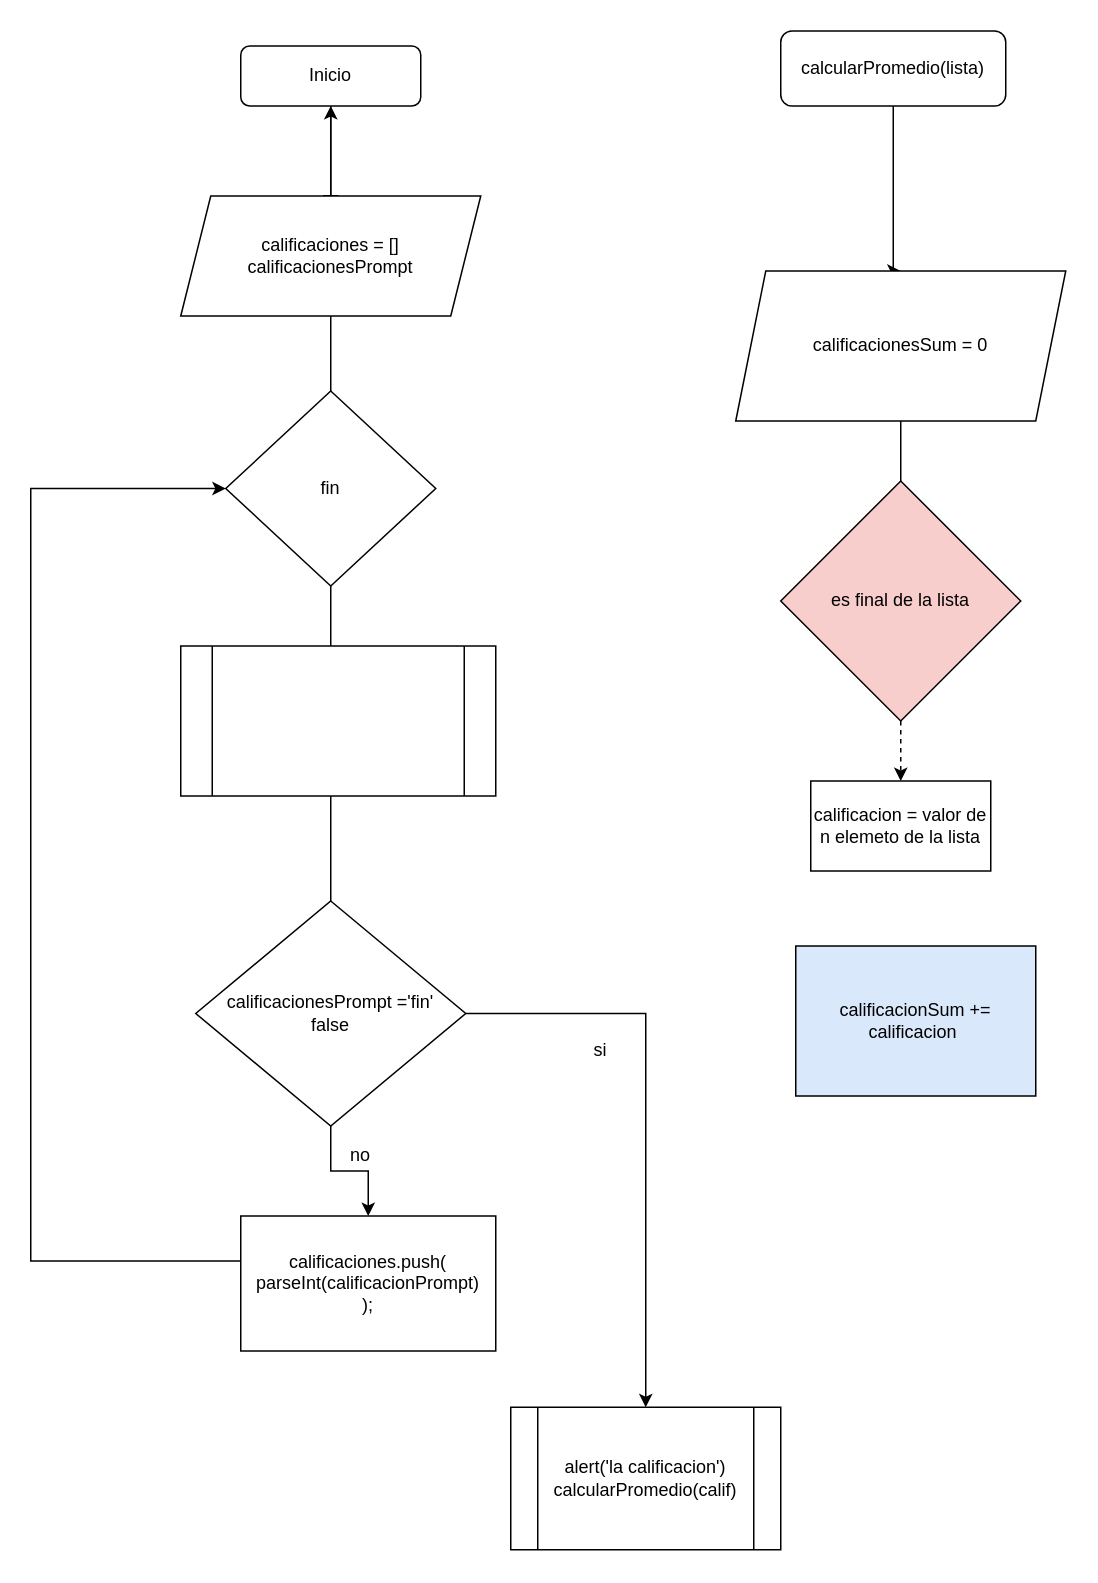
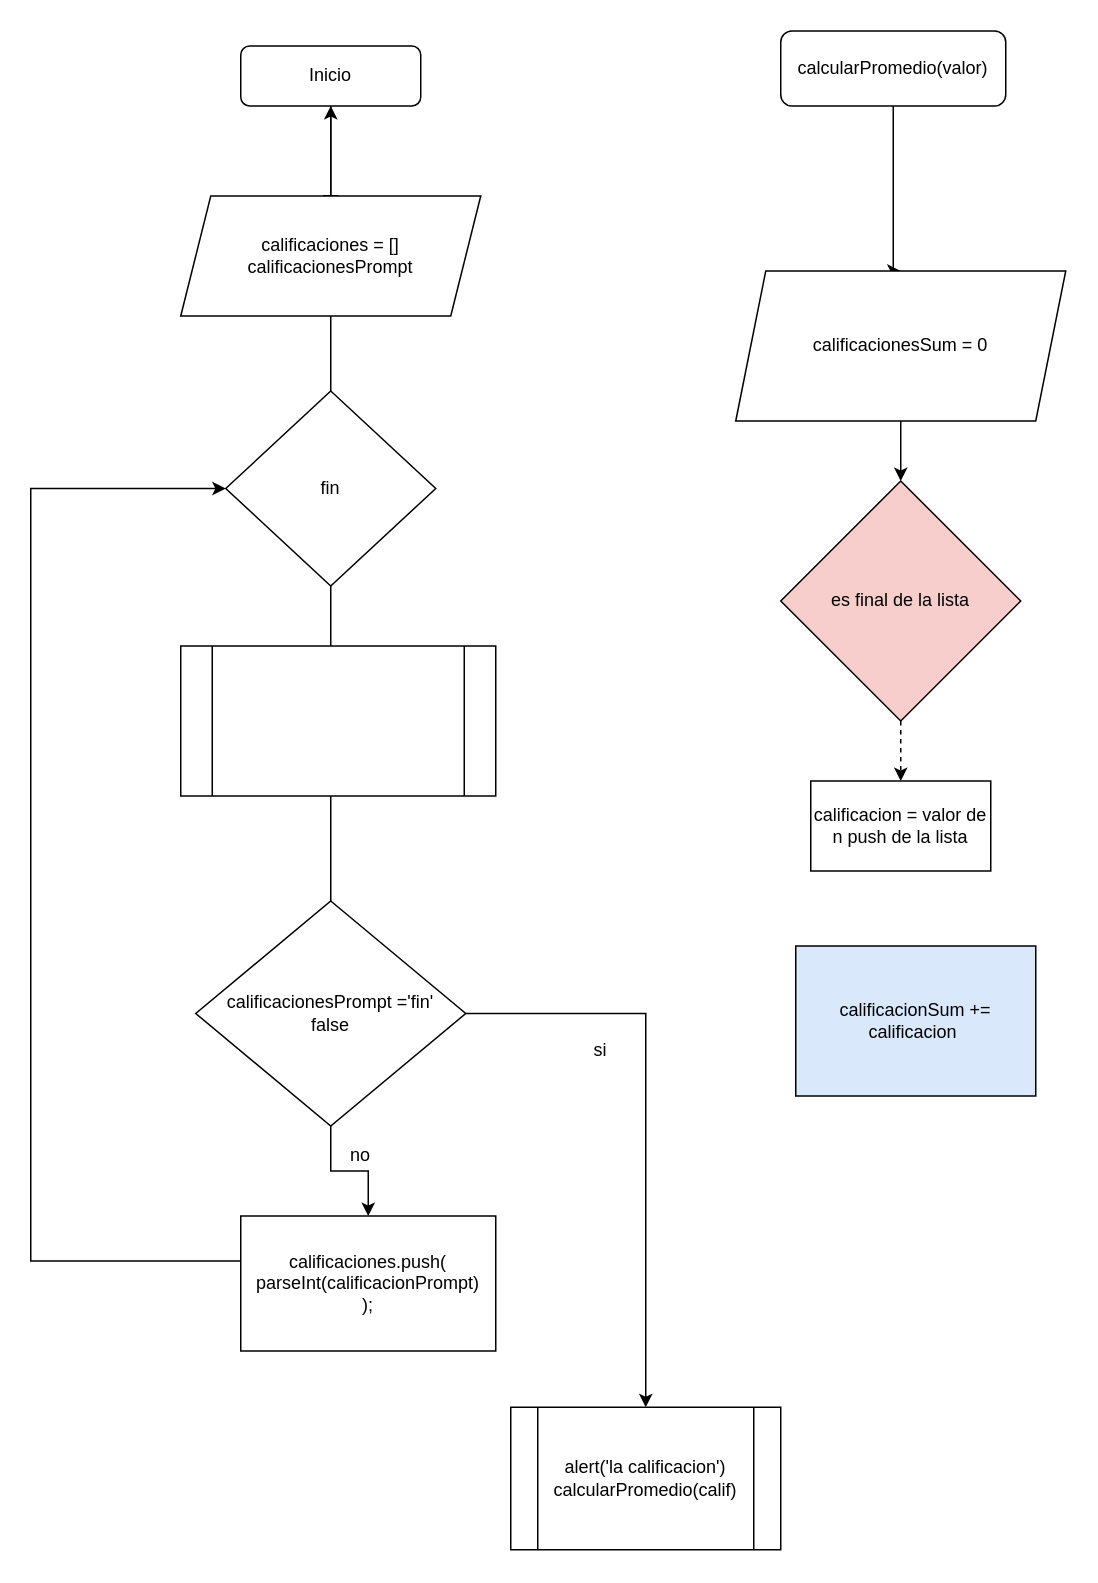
node "calcularPromedio(lista)": label "calcularPromedio(lista)" -> "calcularPromedio(valor)"
edge "calificacionesSum = 0" -- "es final de la lista": arrowhead none -> classic
node "calificacion = valor de n elemeto de la lista": label "calificacion = valor de n elemeto de la lista" -> "calificacion = valor de n push de la lista"
